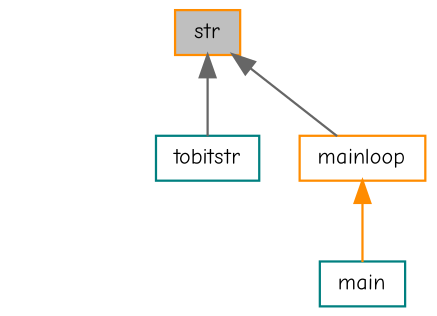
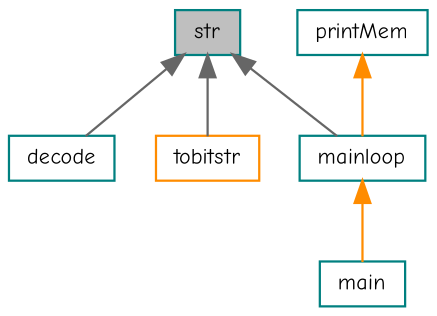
node "str": color darkorange -> teal
node "printMem": added
node "decode": added
node "tobitstr": color teal -> darkorange
node "mainloop": color darkorange -> teal
